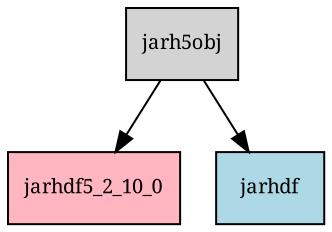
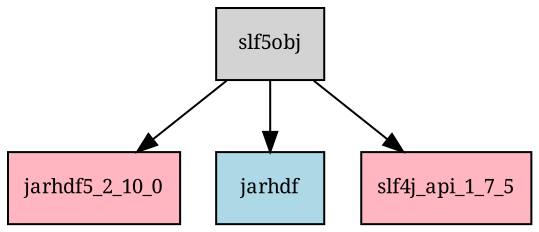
node "jarh5obj": label "jarh5obj" -> "slf5obj"
node "slf4j_api_1_7_5": added
